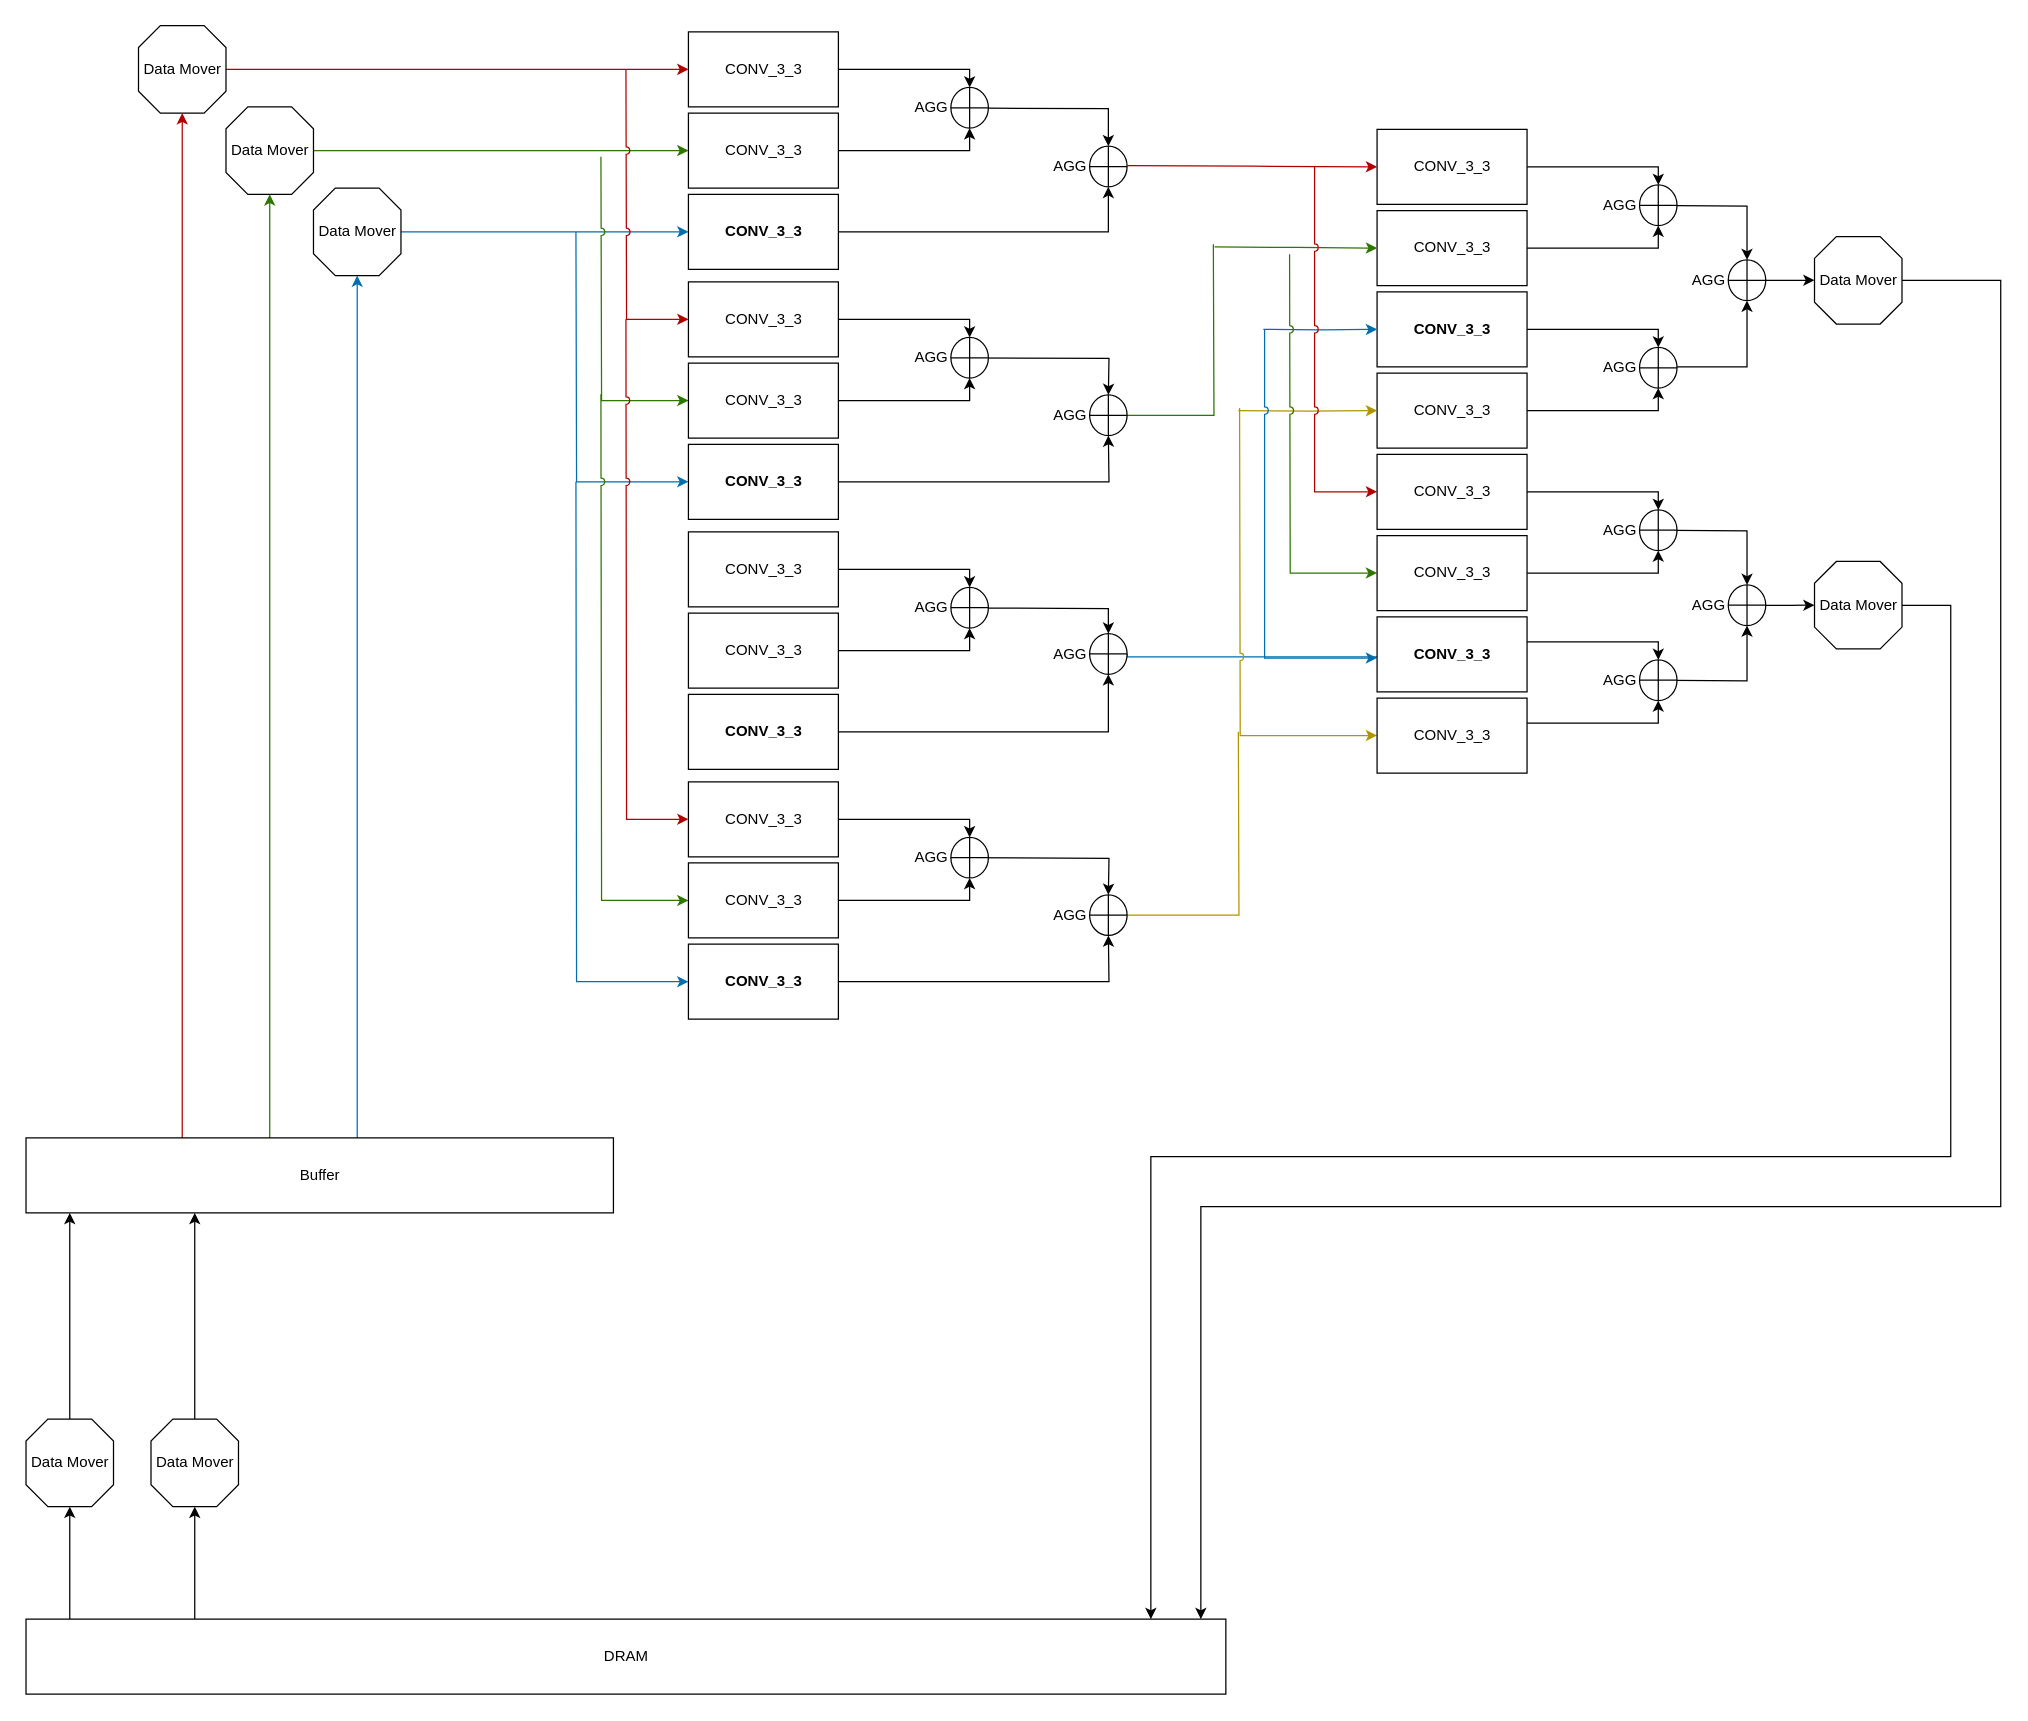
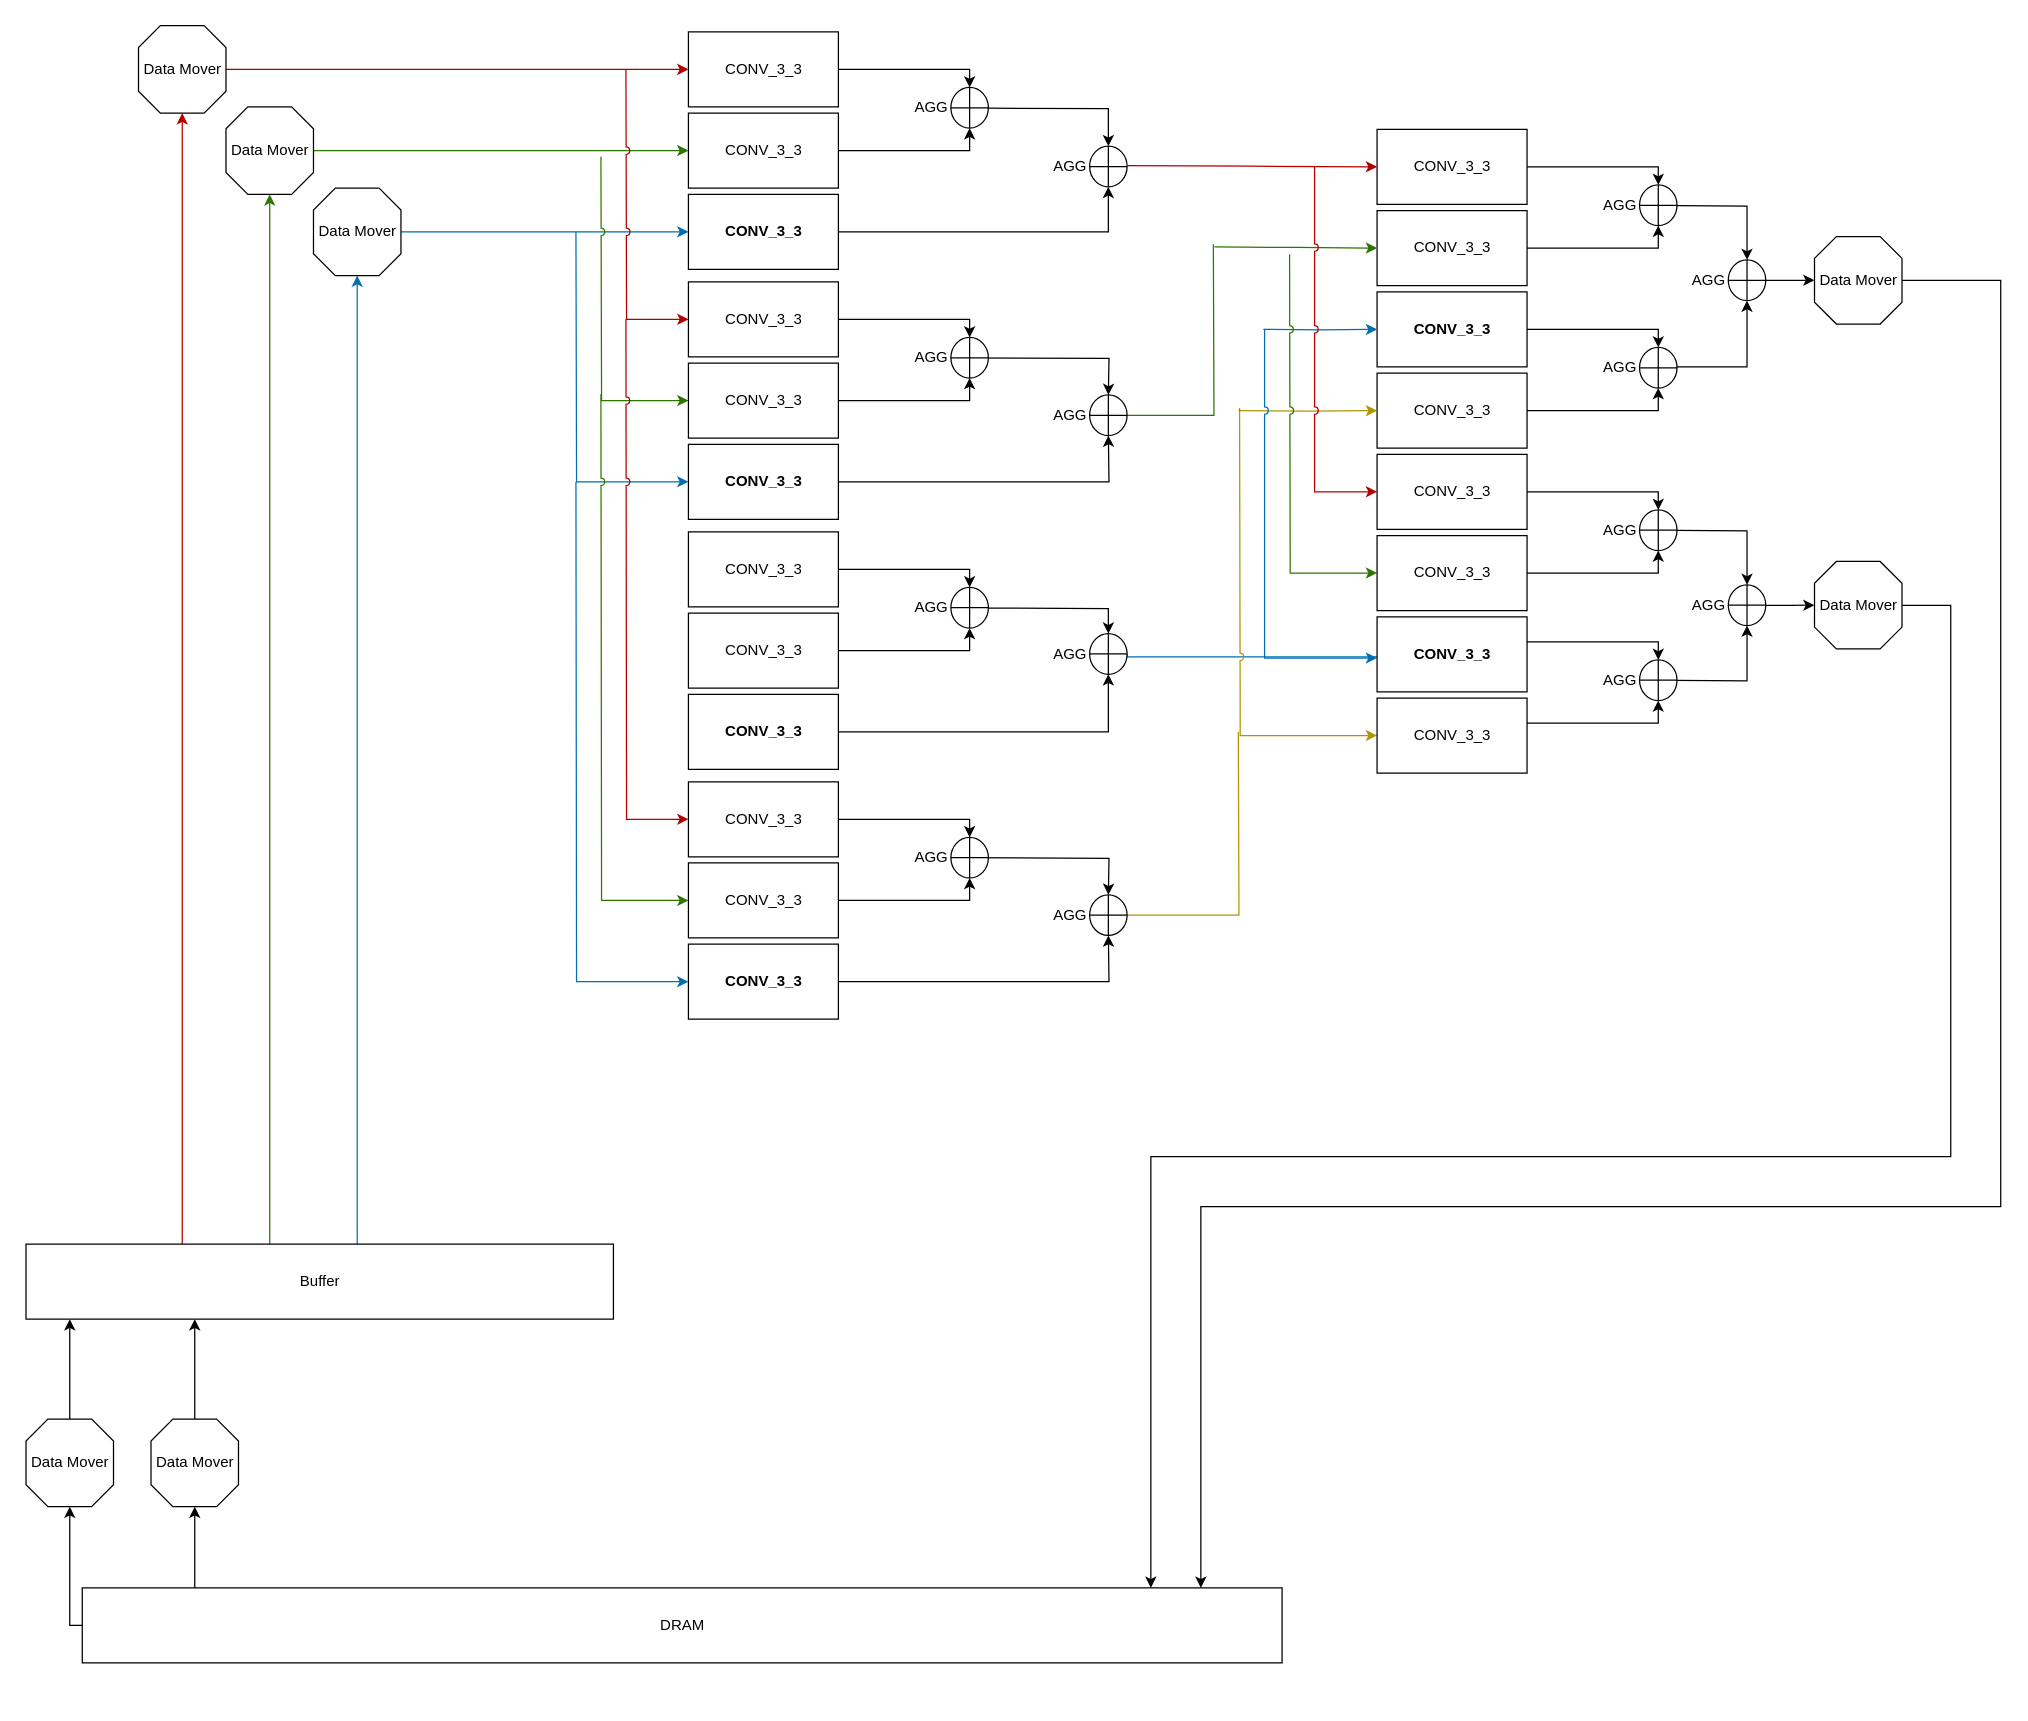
node "Buffer": moved (319, 1176) -> (319, 1282)
node "DRAM": moved (626, 1657) -> (682, 1626)
